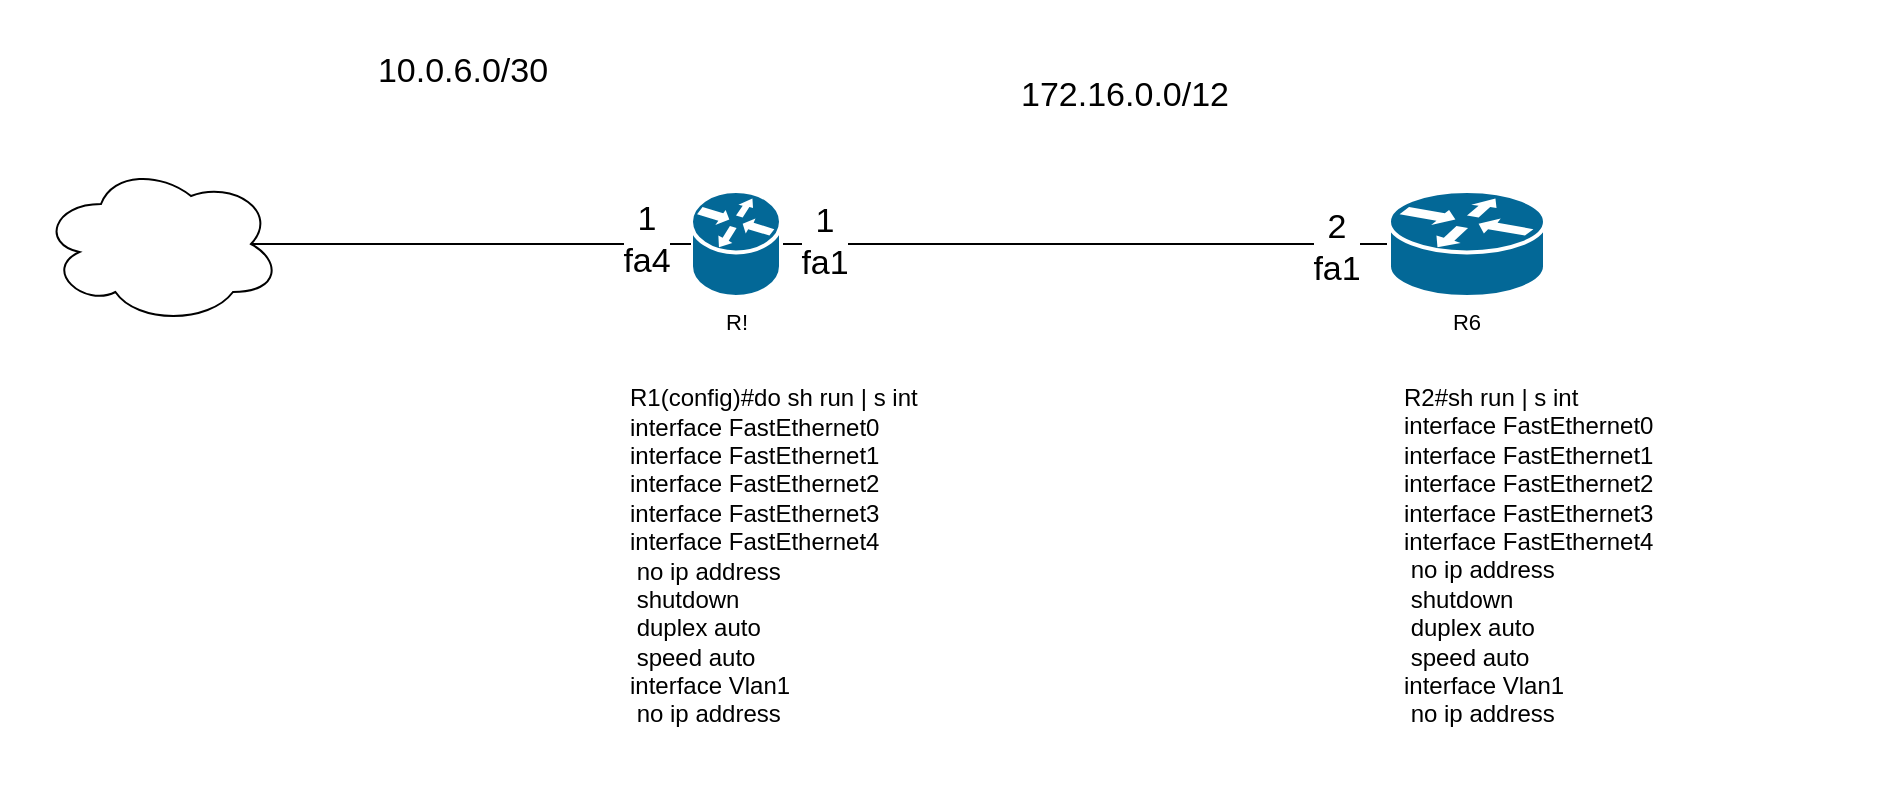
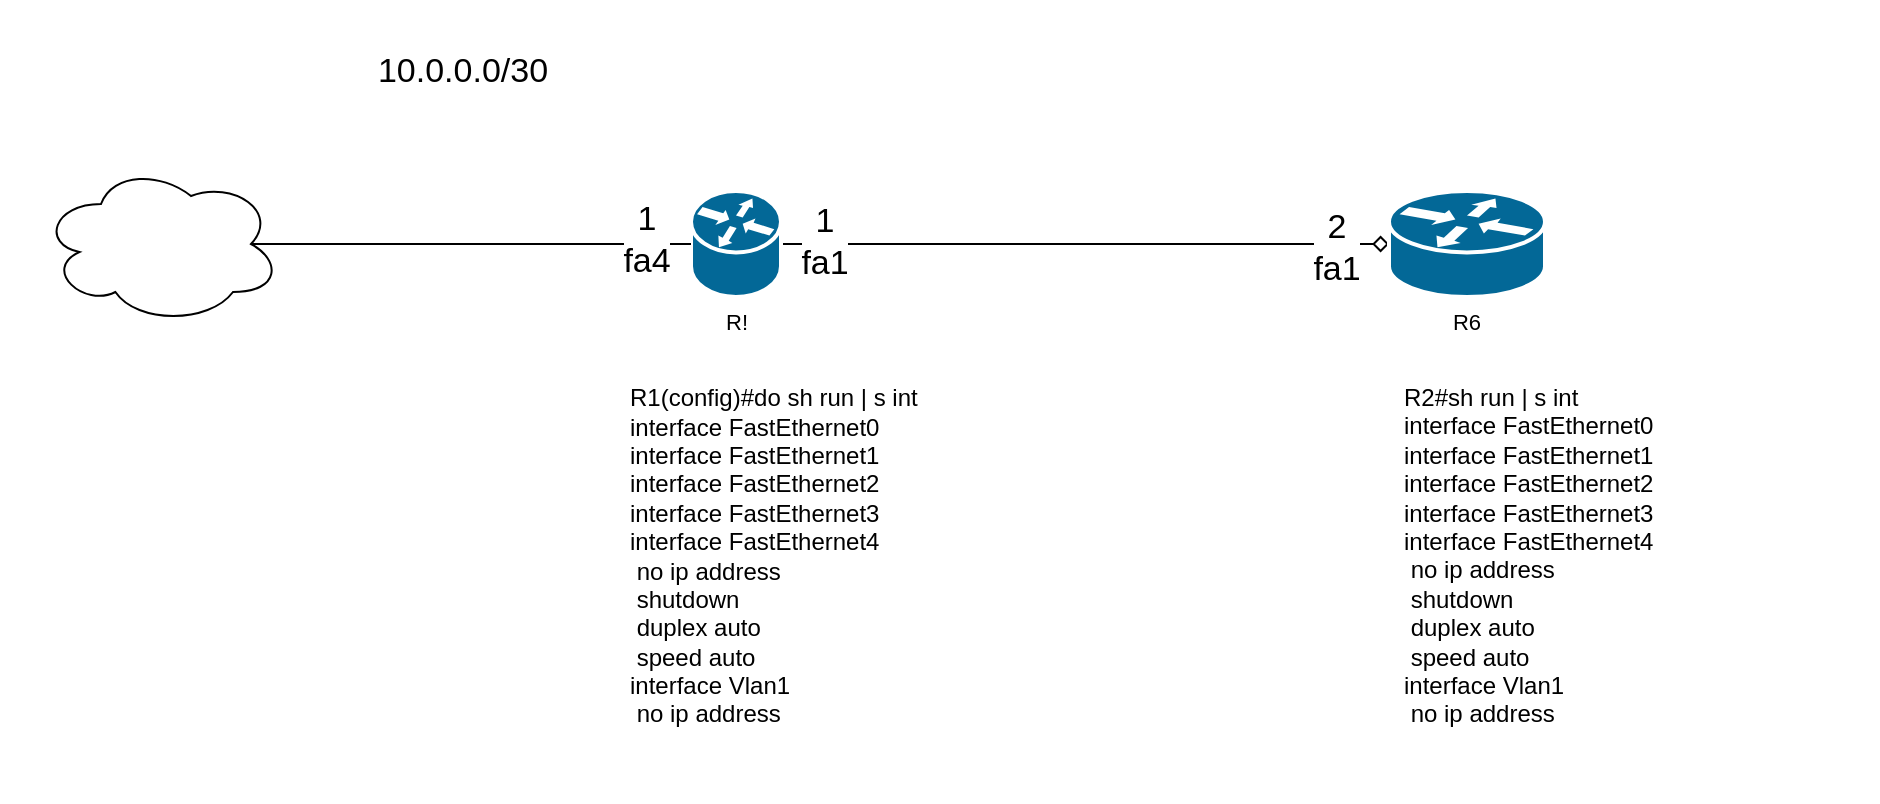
node "10.0.6.0/30": label "10.0.6.0/30" -> "10.0.0.0/30"
node "172.16.0.0/12": removed
edge "R!" -- "R6": arrowhead none -> diamond
